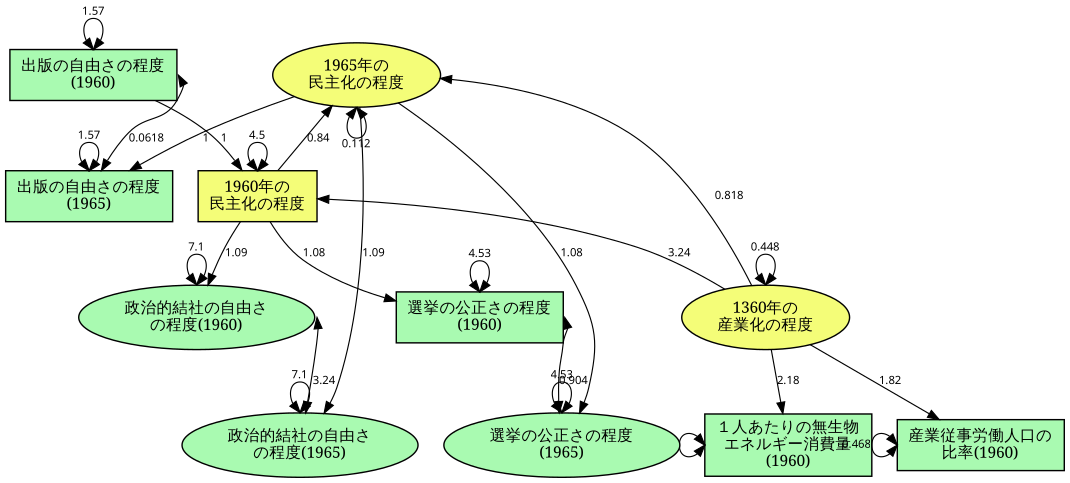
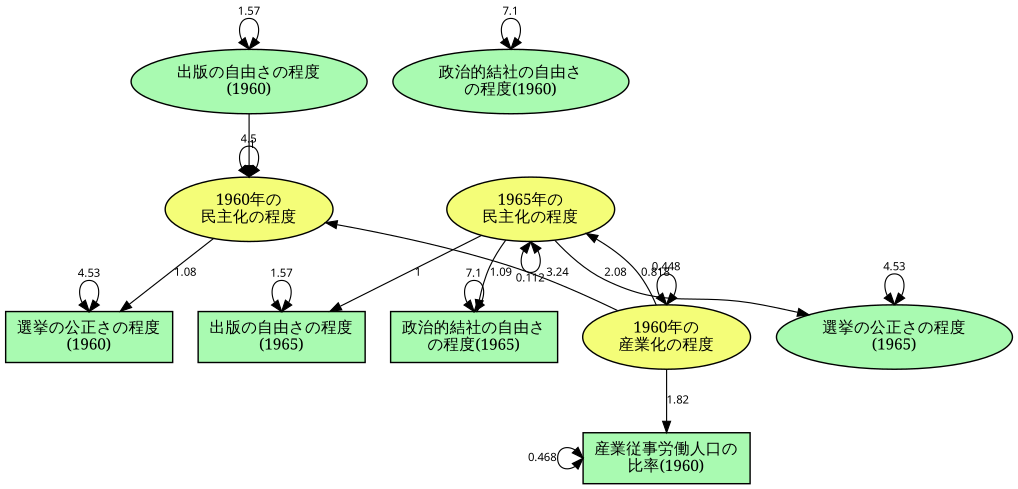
node "出版の自由さの程度 (1960)": shape box -> ellipse
edge "出版の自由さの程度 (1960)" -- "出版の自由さの程度 (1965)": removed, label "0.0618"
edge "1960年の 民主化の程度" -> "1965年の 民主化の程度": removed, label "0.84"
node "1960年の 民主化の程度": shape box -> ellipse
edge "1960年の 民主化の程度" -> "政治的結社の自由さ の程度(1960)": removed, label "1.09"
edge "1965年の 民主化の程度" -> "選挙の公正さの程度 (1965)": label "1.08" -> "2.08"
node "1360年の 産業化の程度": label "1360年の 産業化の程度" -> "1960年の 産業化の程度"
edge "選挙の公正さの程度 (1960)" -- "選挙の公正さの程度 (1965)": removed, label "0.904"
edge "政治的結社の自由さ の程度(1960)" -- "政治的結社の自由さ の程度(1965)": removed, label "3.24"
node "政治的結社の自由さ の程度(1965)": shape ellipse -> box
node "１人あたりの無生物 エネルギー消費量 (1960)": removed
